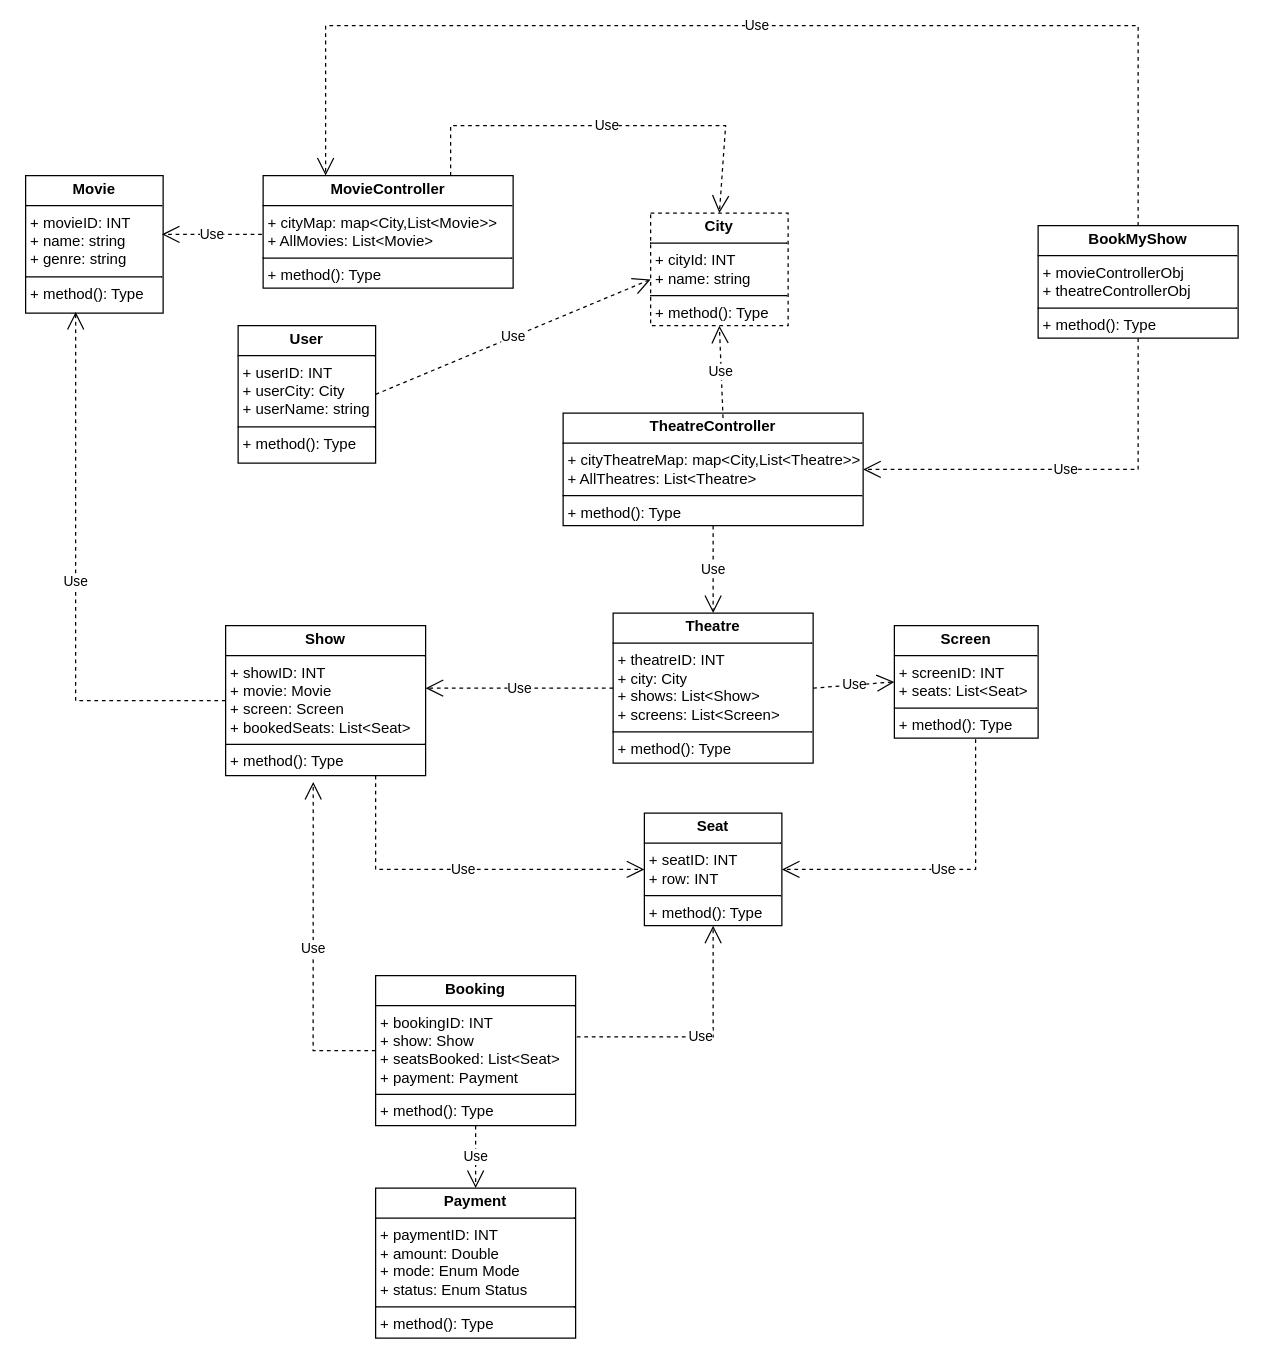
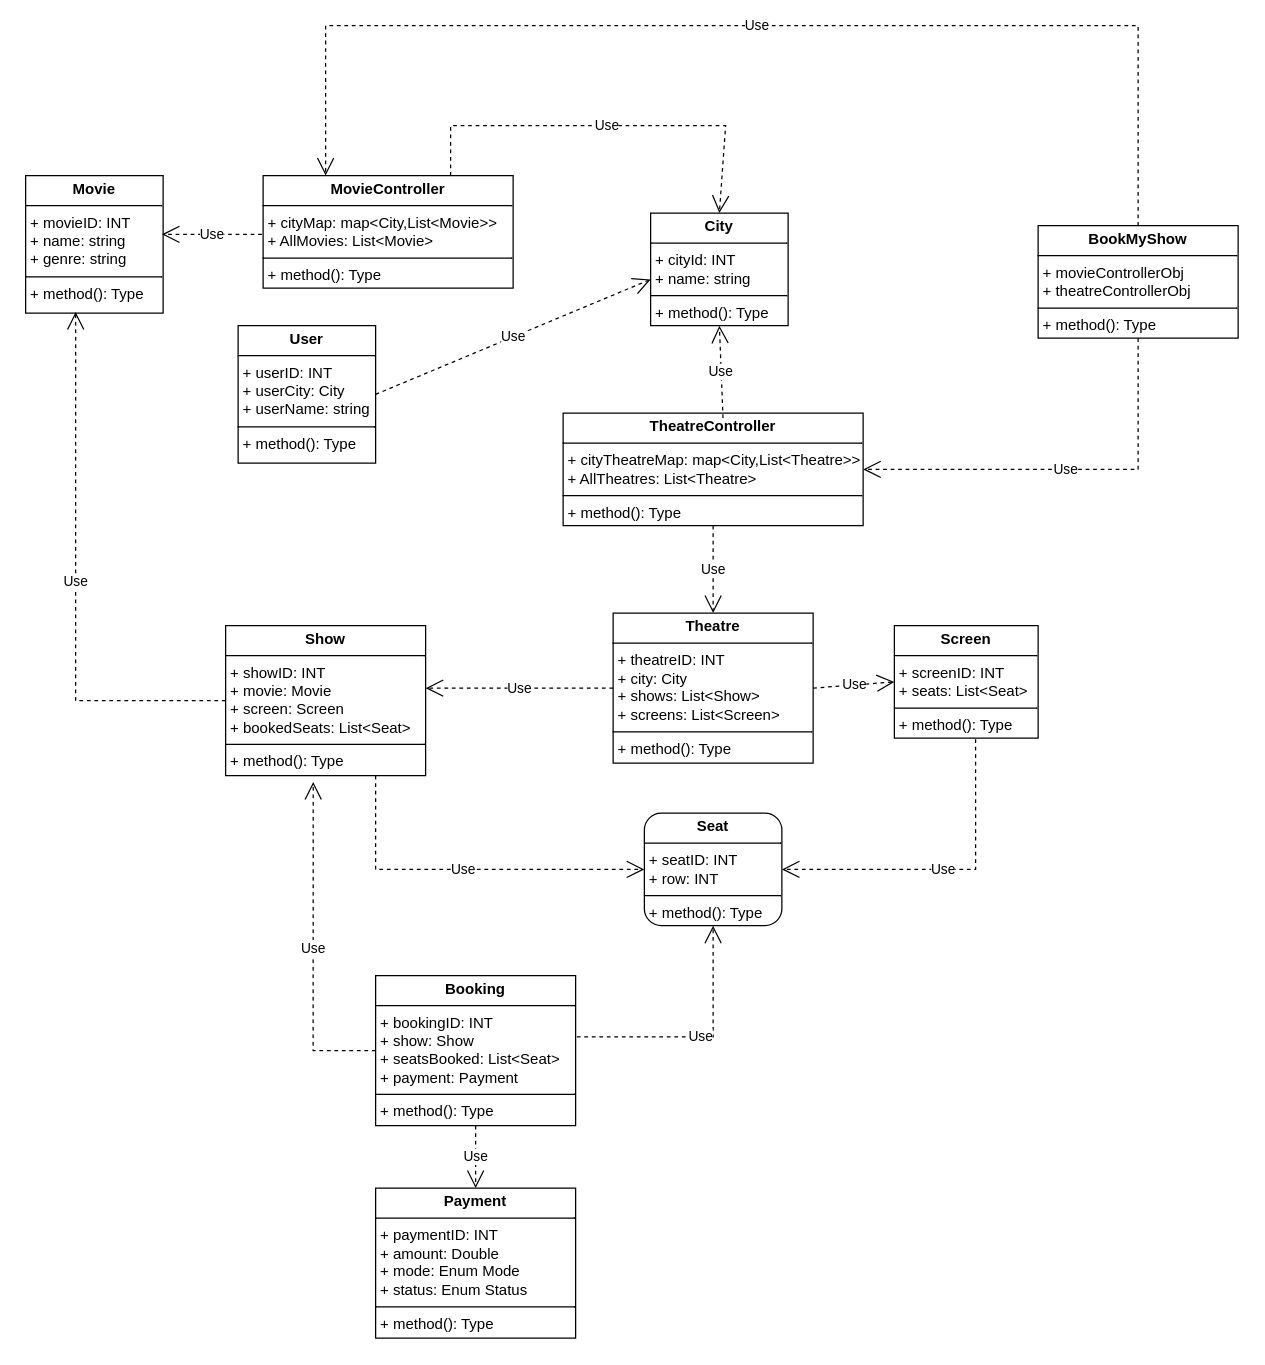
node "City + cityId: INT + name: string + method(): Type": style dashed -> solid
node "Seat + seatID: INT + row: INT + method(): Type": shape rectangle -> rounded rectangle
